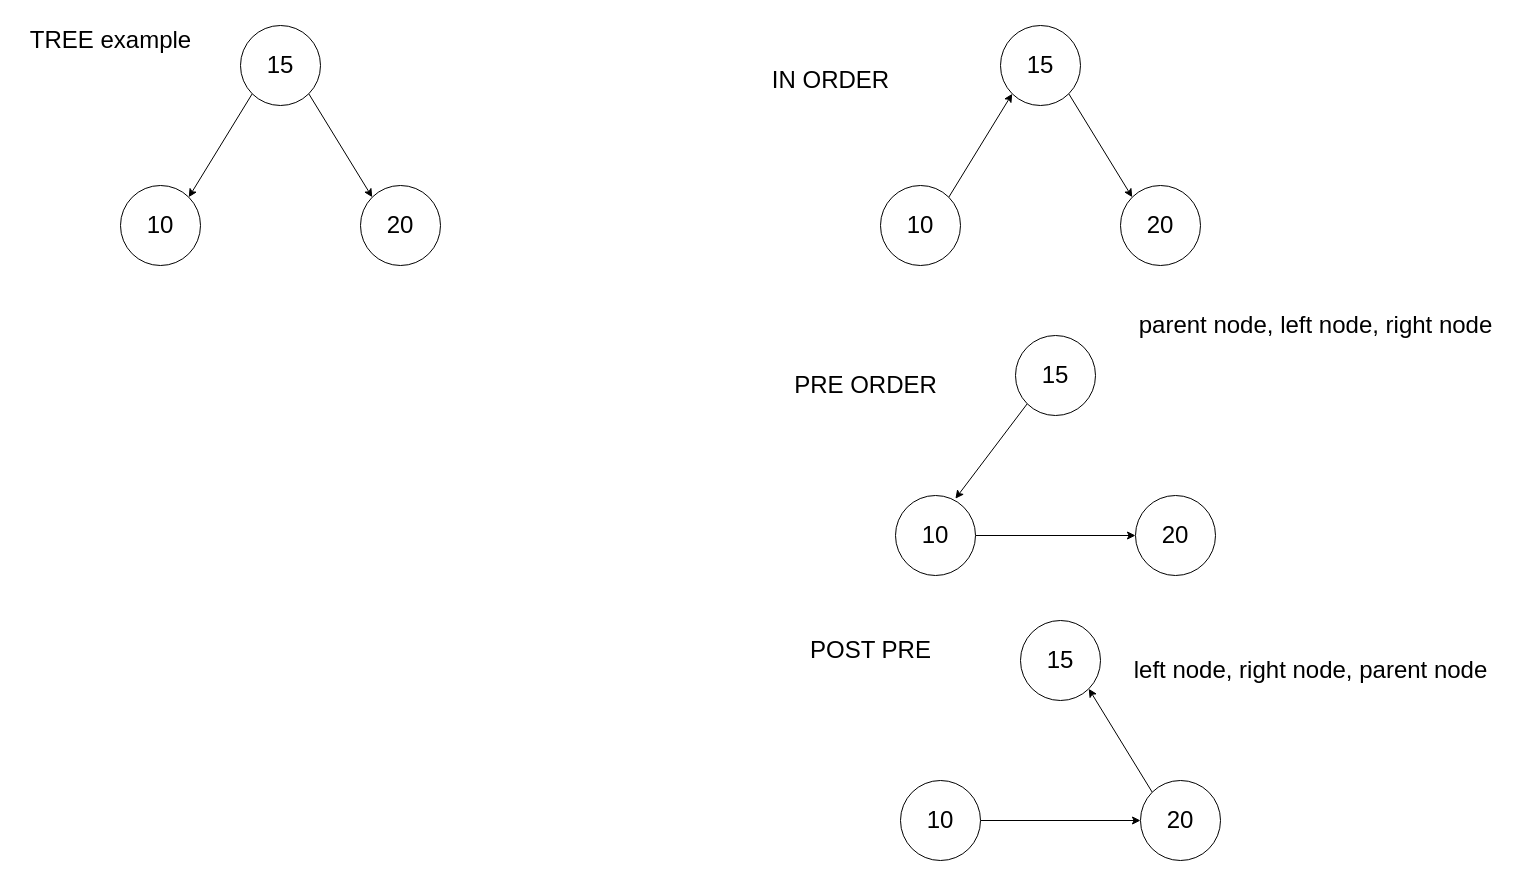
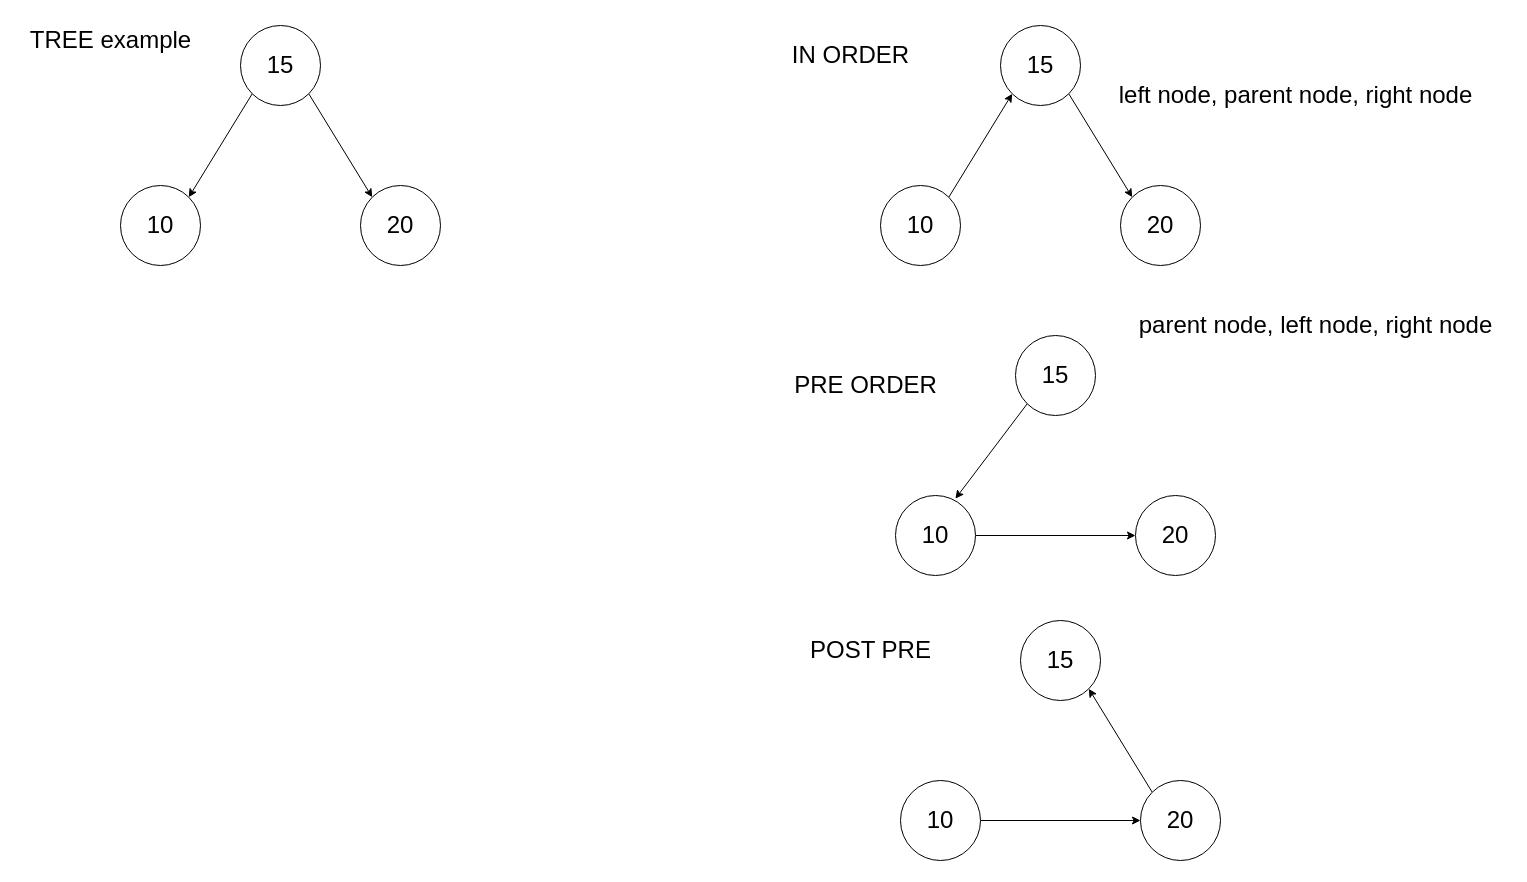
node "IN ORDER": moved (831, 81) -> (851, 56)
node "left node, parent node, right node": added
node "left node, right node, parent node": removed
